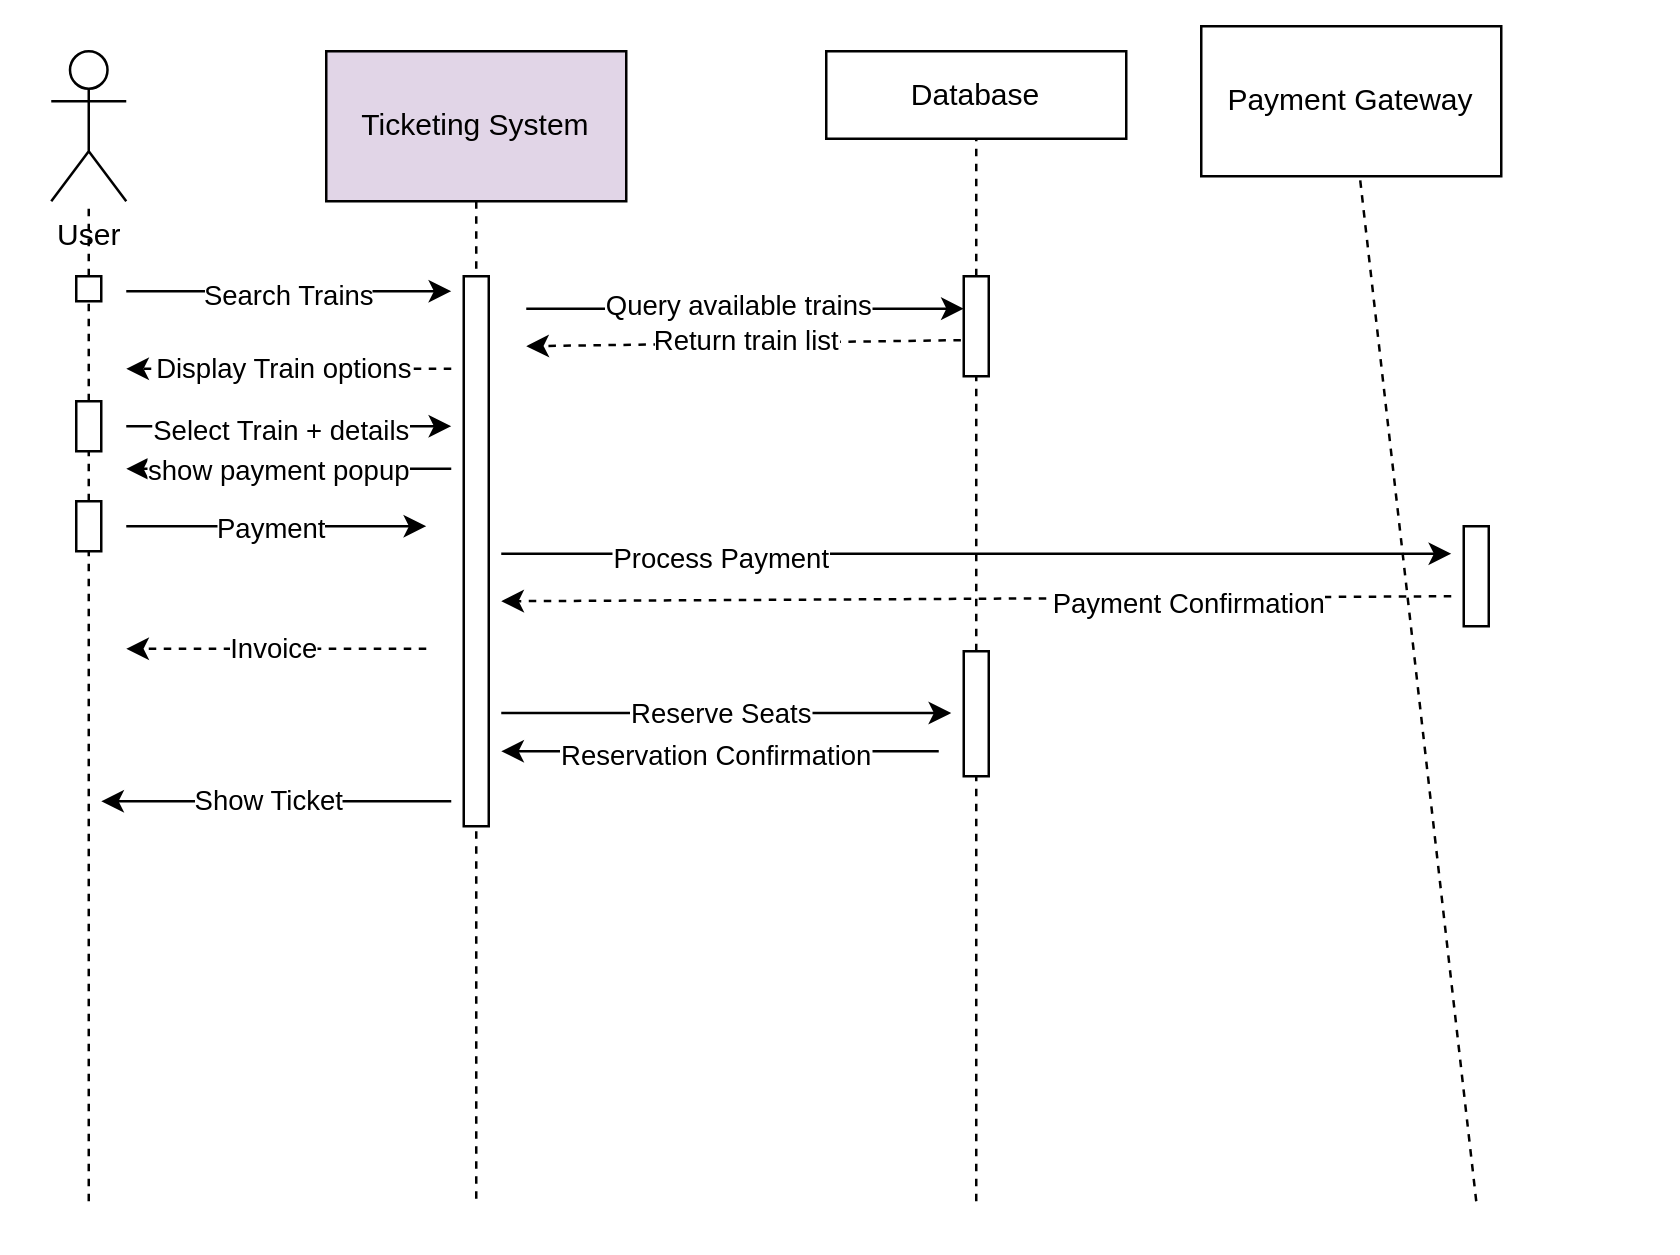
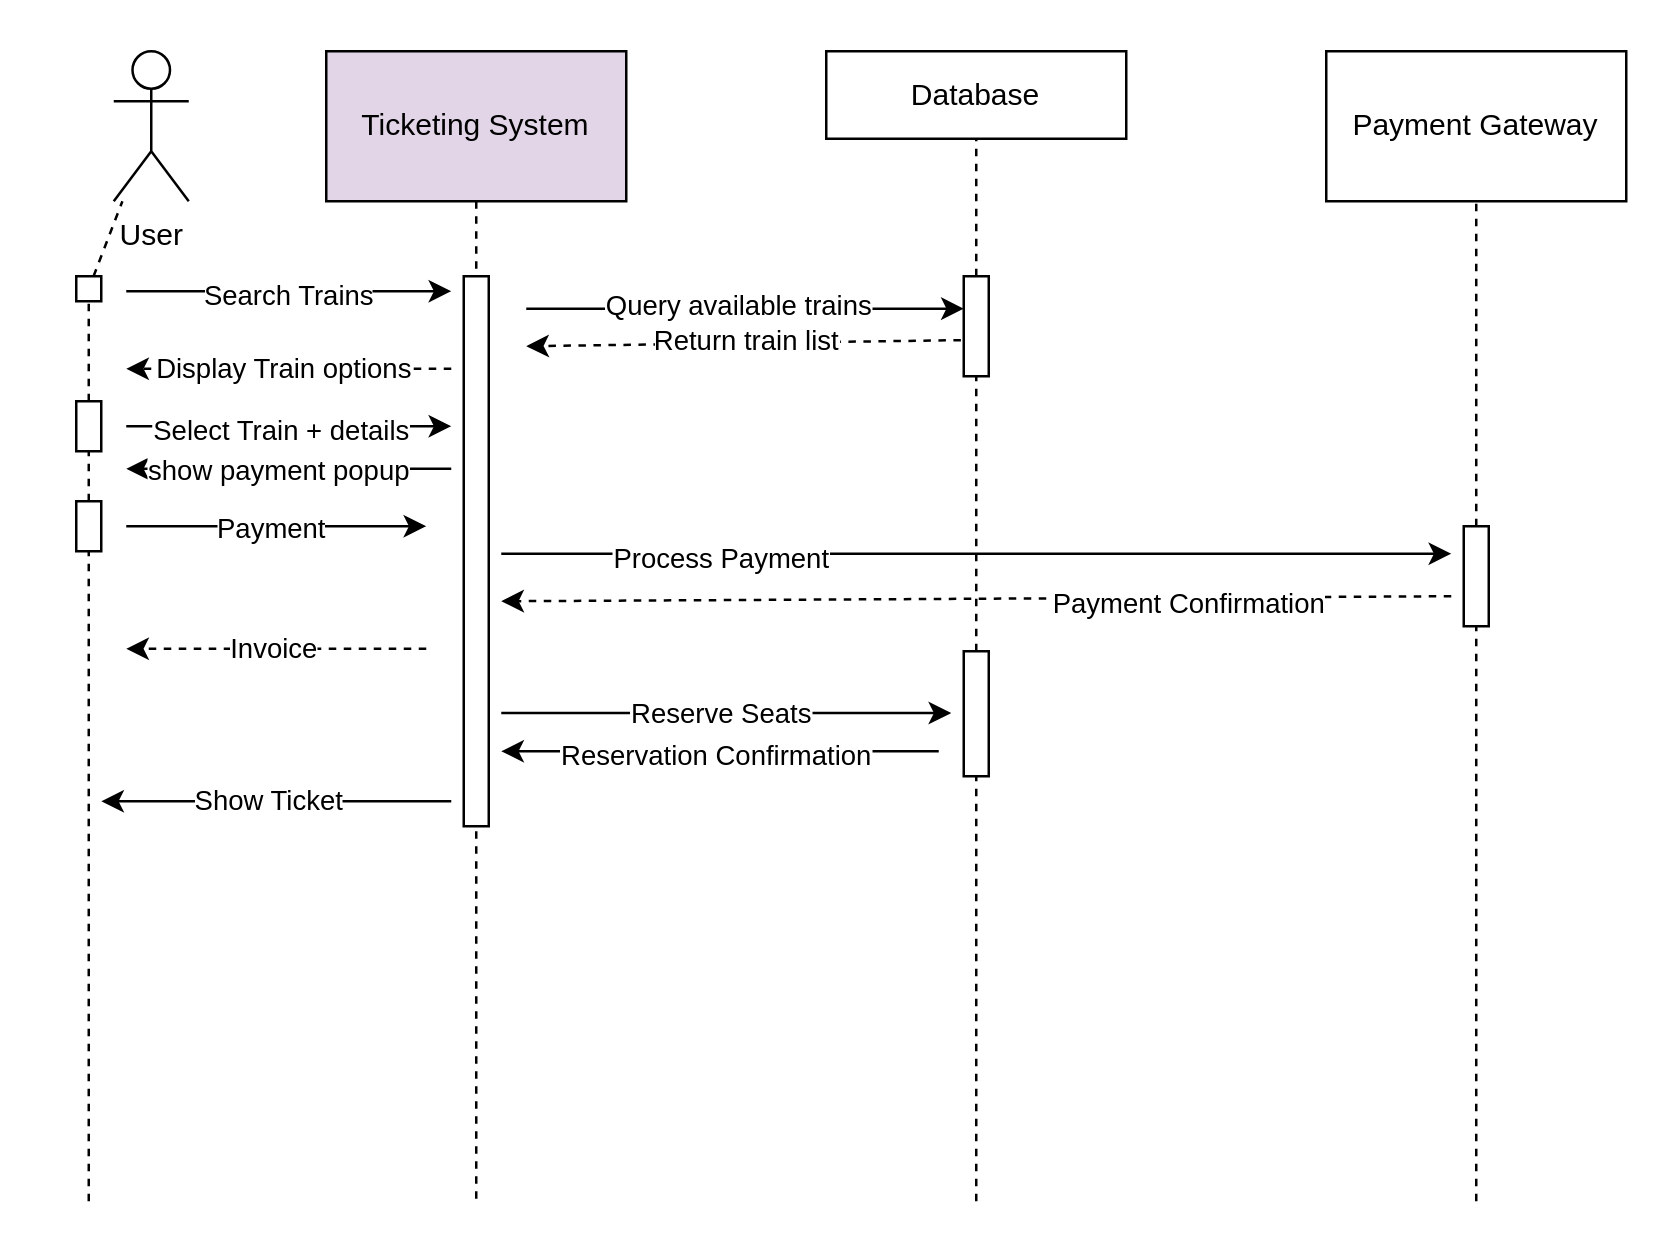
node "Payment Gateway": moved (1351, 101) -> (1476, 126)
node "User": moved (89, 126) -> (151, 126)
